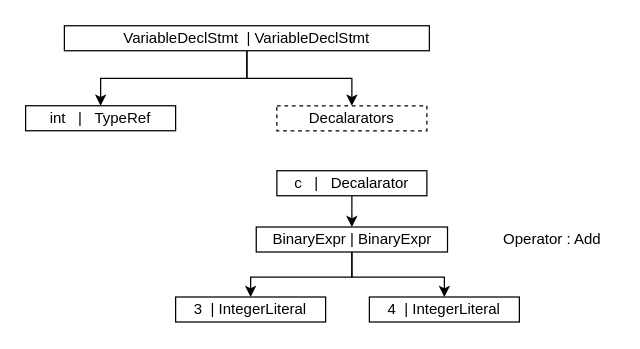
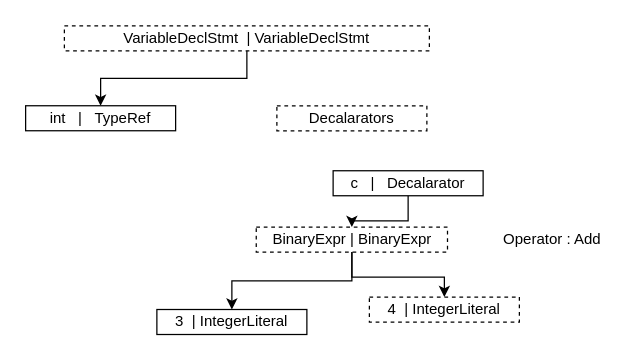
node "VariableDeclStmt | VariableDeclStmt": style solid -> dashed
edge "VariableDeclStmt | VariableDeclStmt" -> "Decalarators": removed
node "c | Decalarator": moved (352, 183) -> (408, 183)
node "BinaryExpr | BinaryExpr": style solid -> dashed
node "3 | IntegerLiteral": moved (251, 309) -> (232, 322)
node "4 | IntegerLiteral": style solid -> dashed
